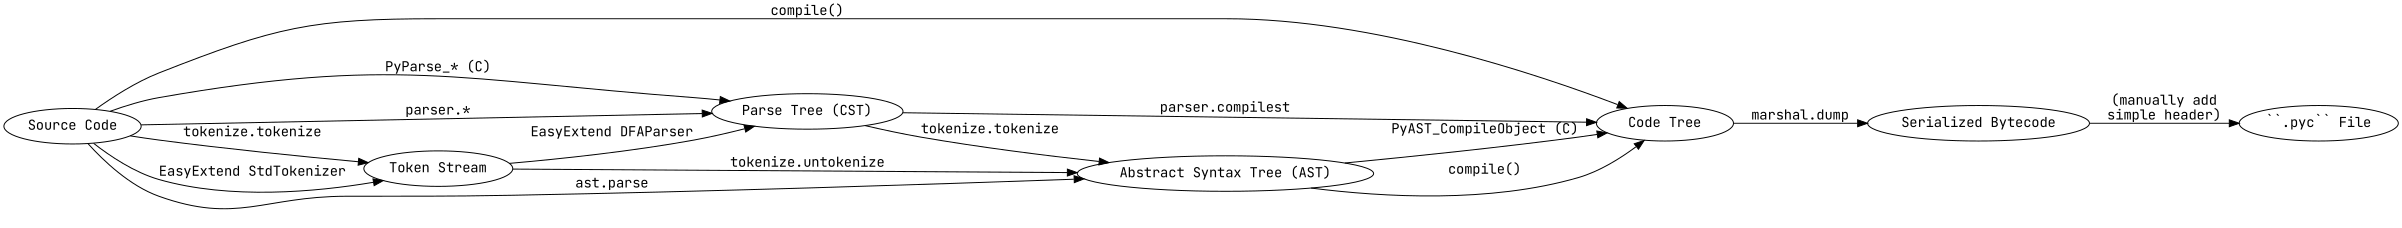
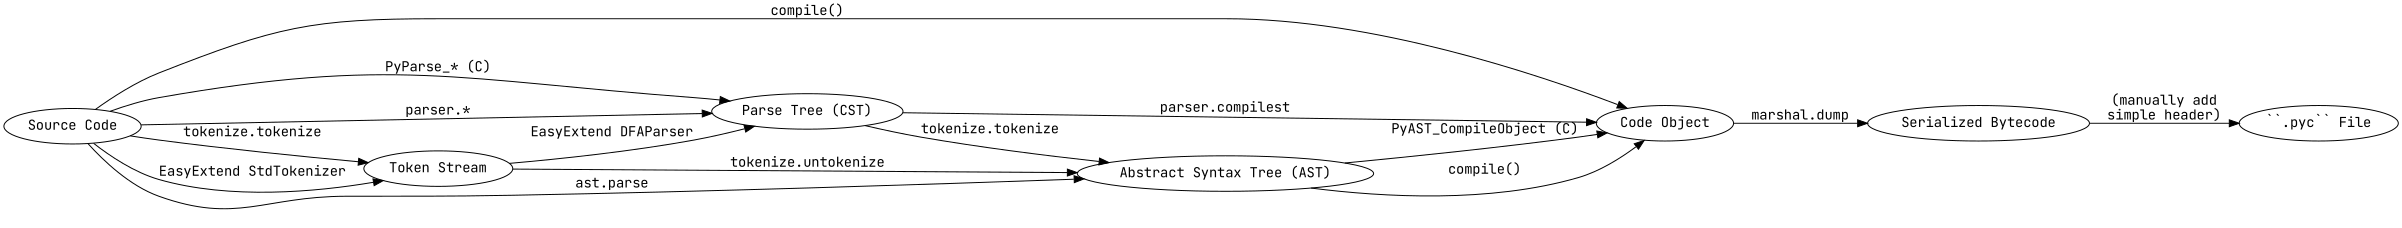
node "Code Tree": label "Code Tree" -> "Code Object"
